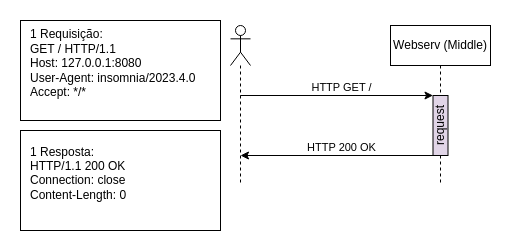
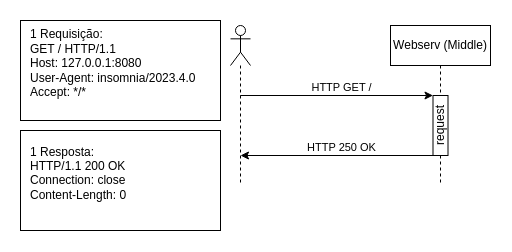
node "request": fillcolor #e1d5e7 -> #ffffff
node "HTTP 200 OK": label "HTTP 200 OK" -> "HTTP 250 OK"
